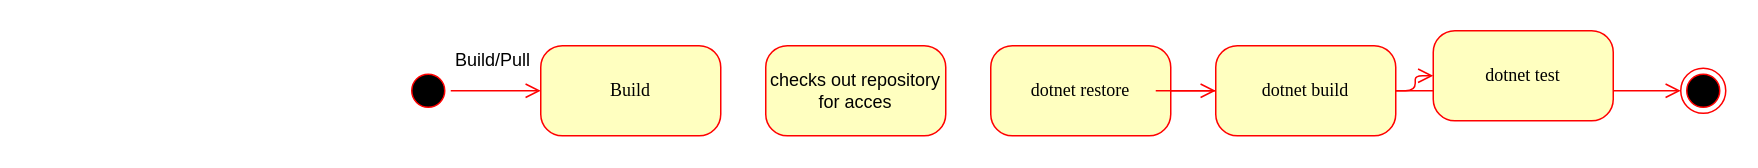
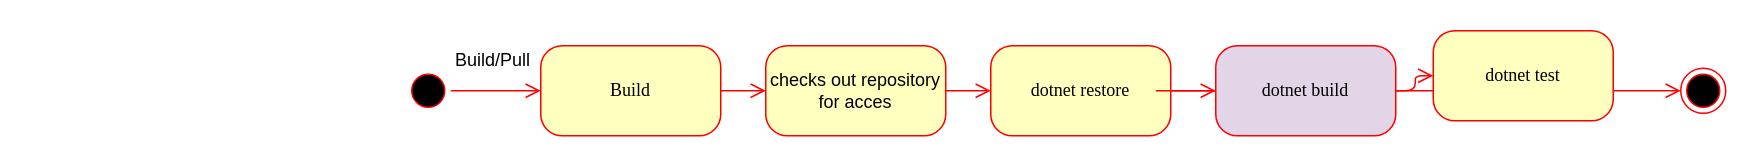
edge "Build" -> "checks out repository for acces": added
edge "checks out repository for acces" -> "dotnet restore": added
node "dotnet build": fillcolor #ffffc0 -> #e1d5e7
